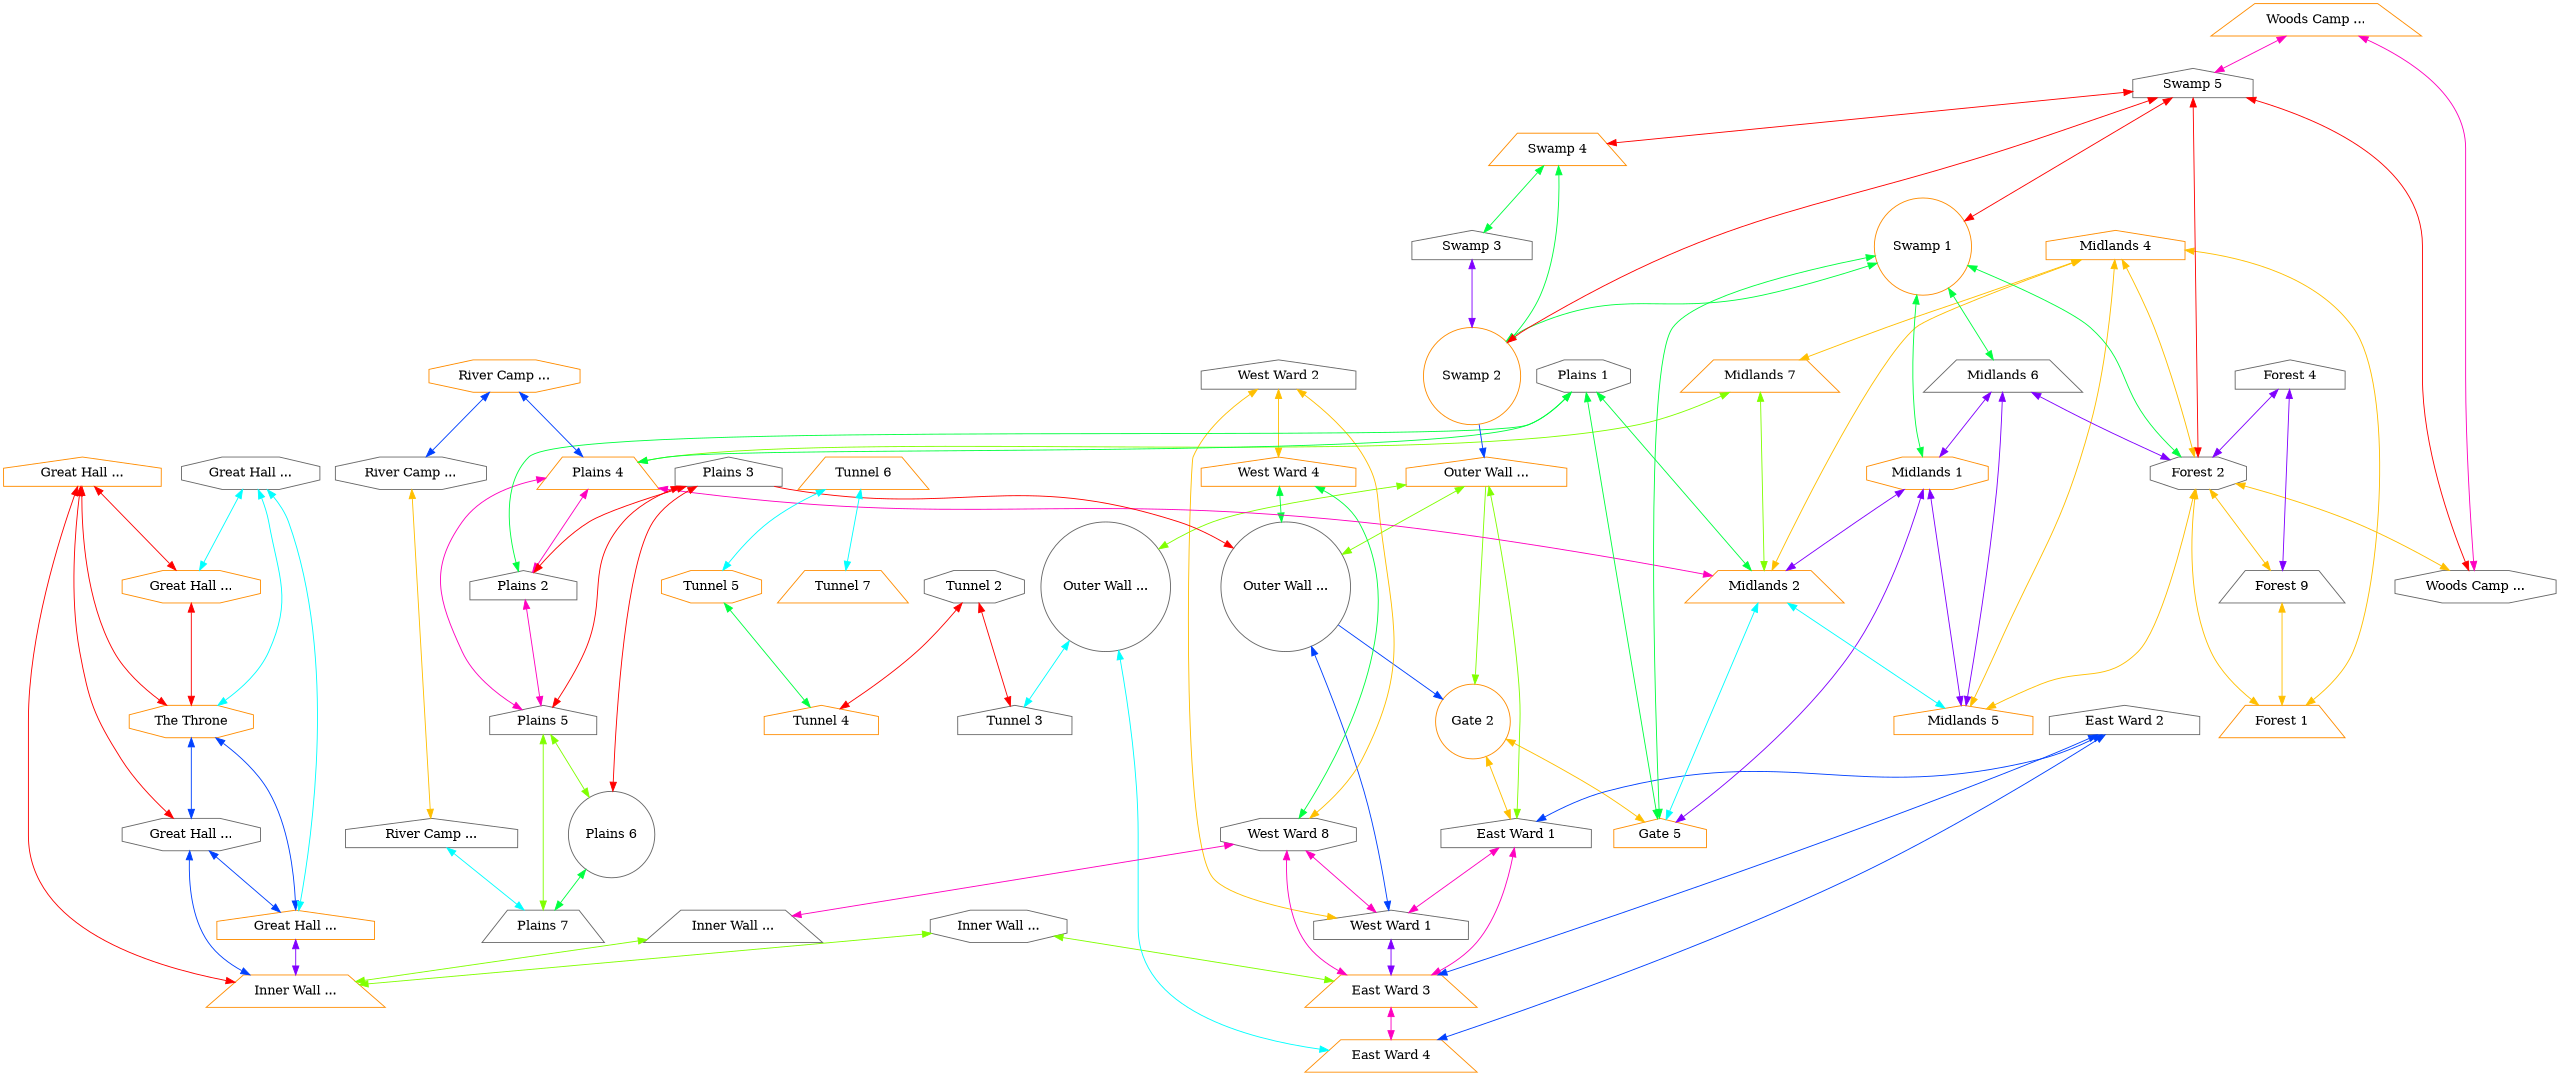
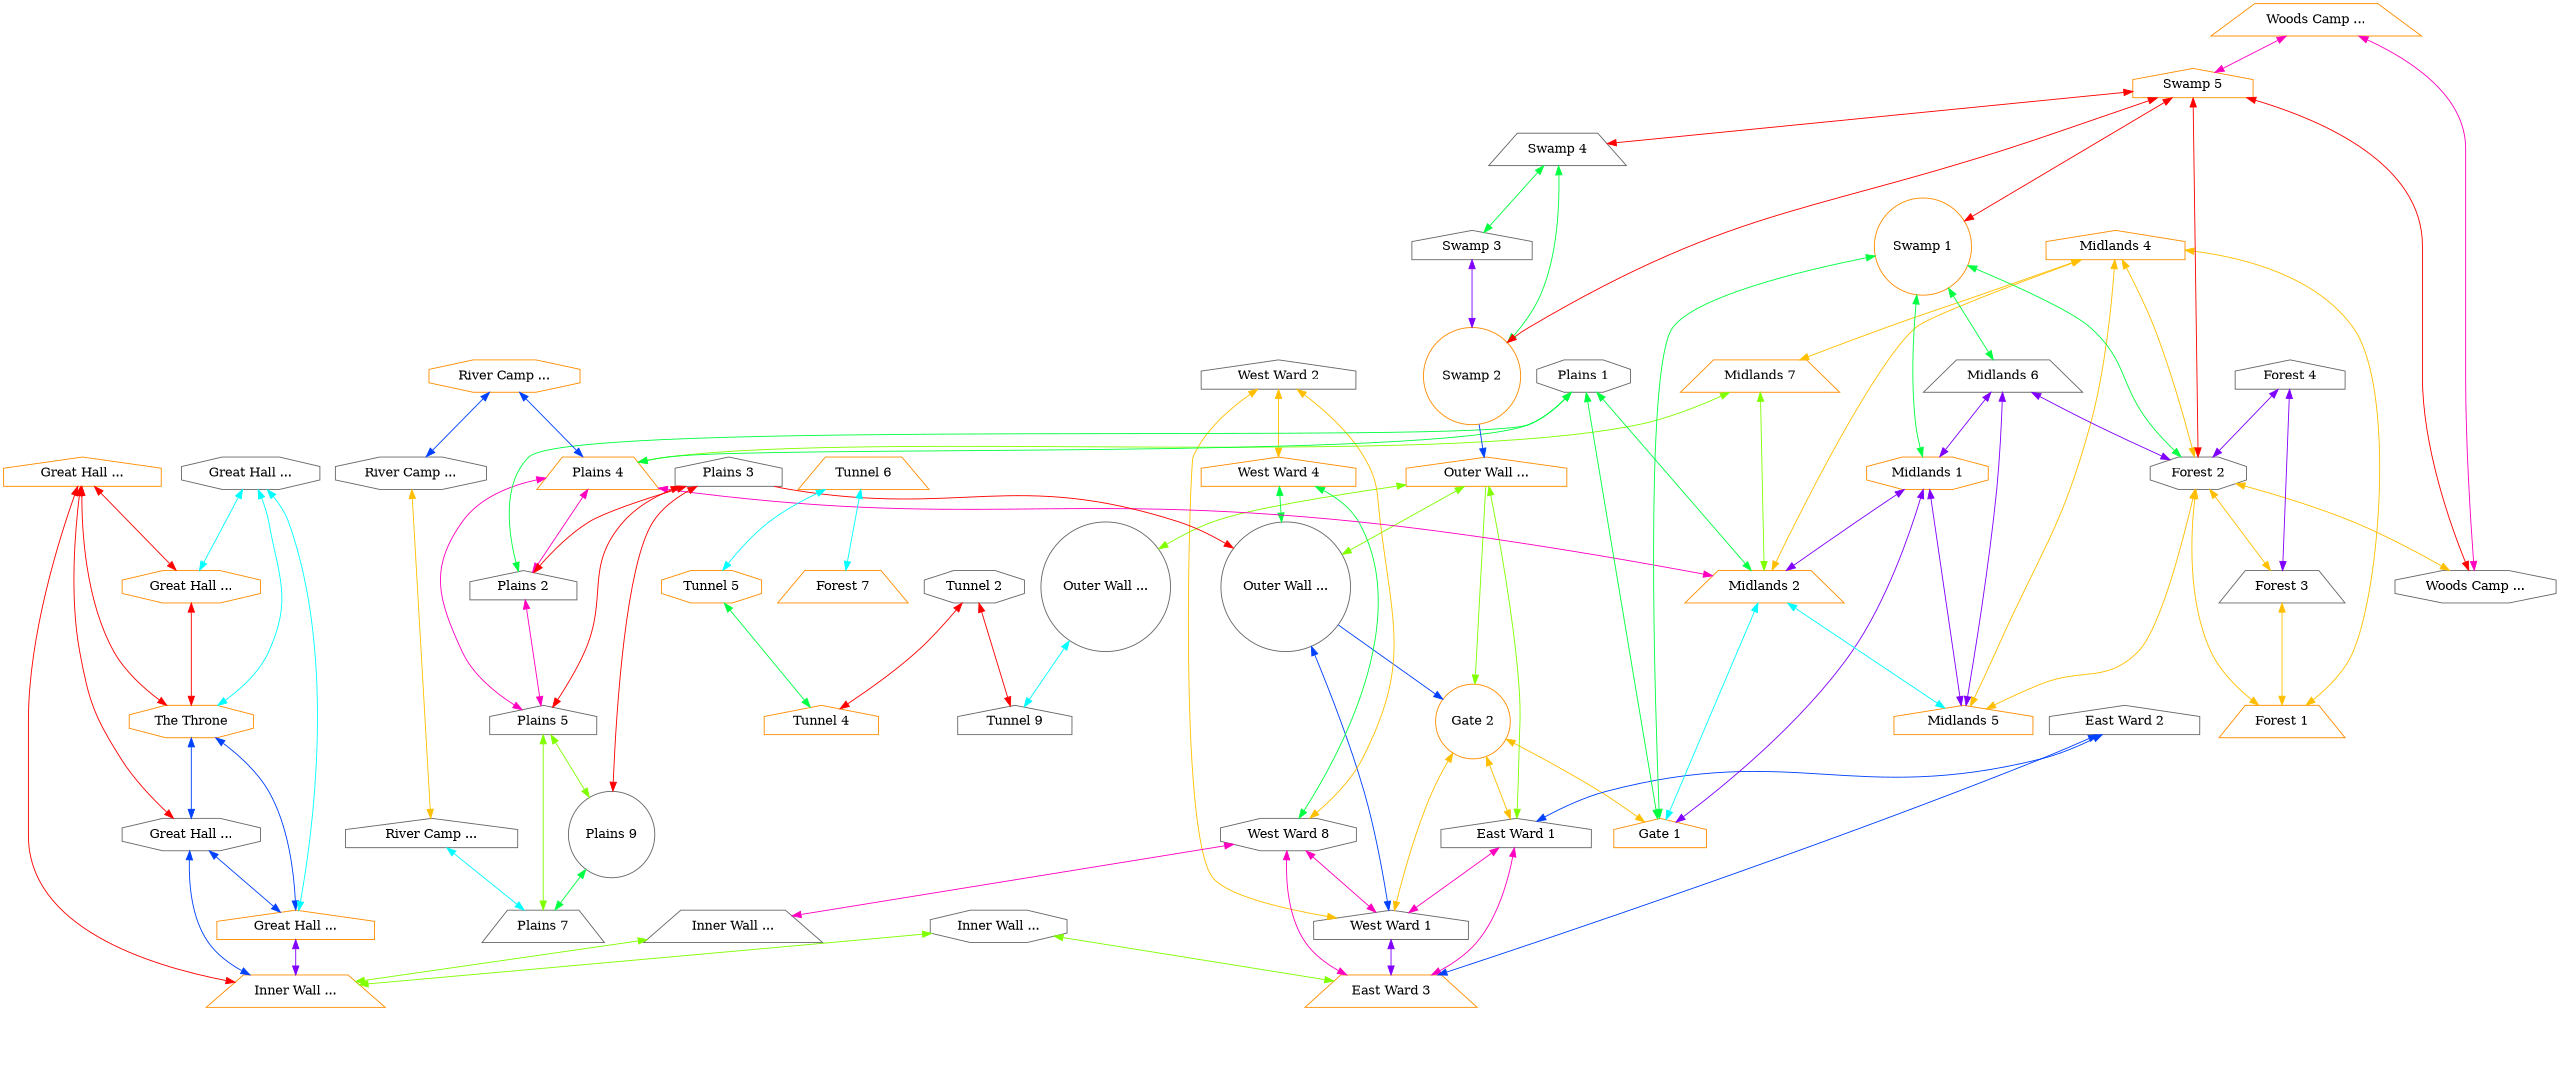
node "Swamp 5": color gray40 -> darkorange
node "Swamp 4": color darkorange -> gray40
edge "Swamp 1" -- "Swamp 2": removed
node "Tunnel 7": label "Tunnel 7" -> "Forest 7"
node "Forest 9": label "Forest 9" -> "Forest 3"
node "Tunnel 3": label "Tunnel 3" -> "Tunnel 9"
edge "Gate 2" -- "West Ward 1": added
node "Plains 6": label "Plains 6" -> "Plains 9"
node "Gate 5": label "Gate 5" -> "Gate 1"
node "East Ward 4": removed
